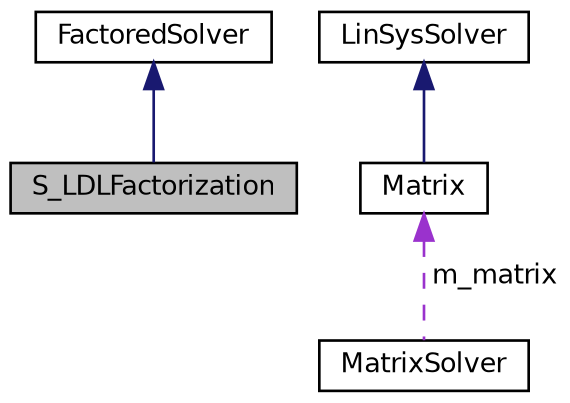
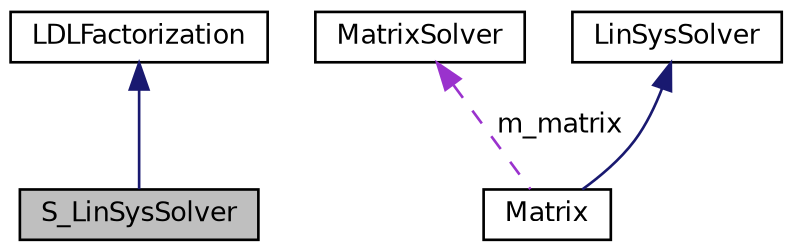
node "FactoredSolver": label "FactoredSolver" -> "LDLFactorization"
node "S_LDLFactorization": label "S_LDLFactorization" -> "S_LinSysSolver"
edge "MatrixSolver" -> "Matrix": reversed
